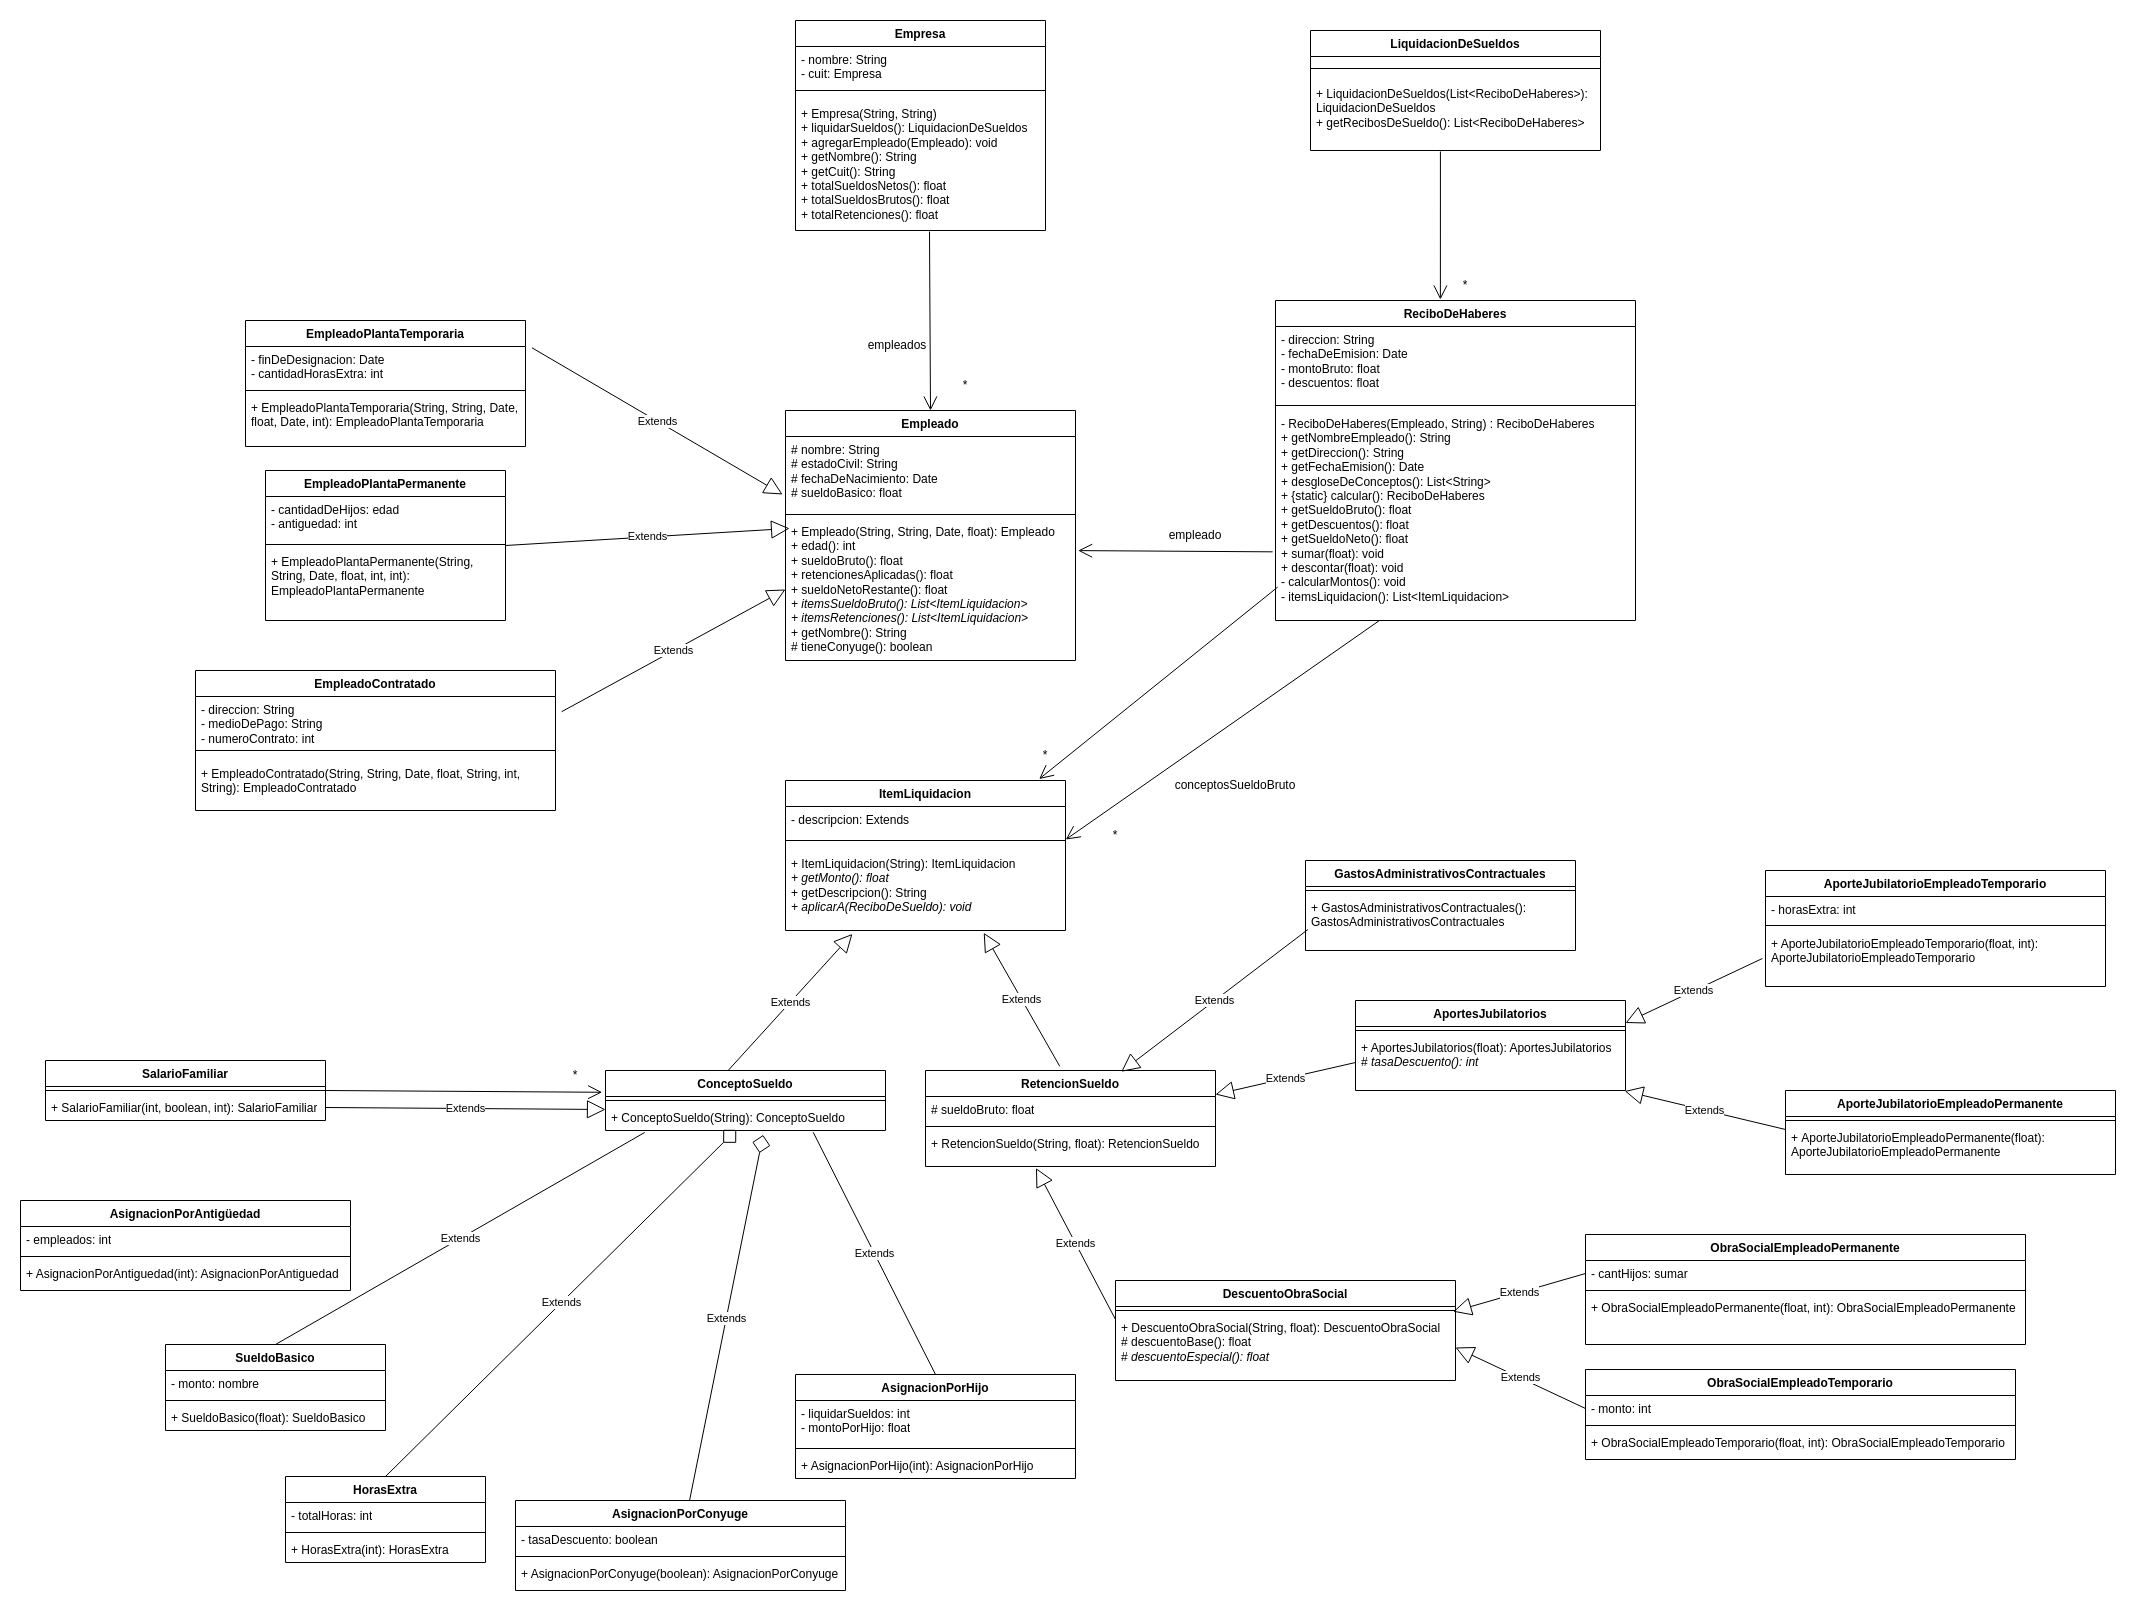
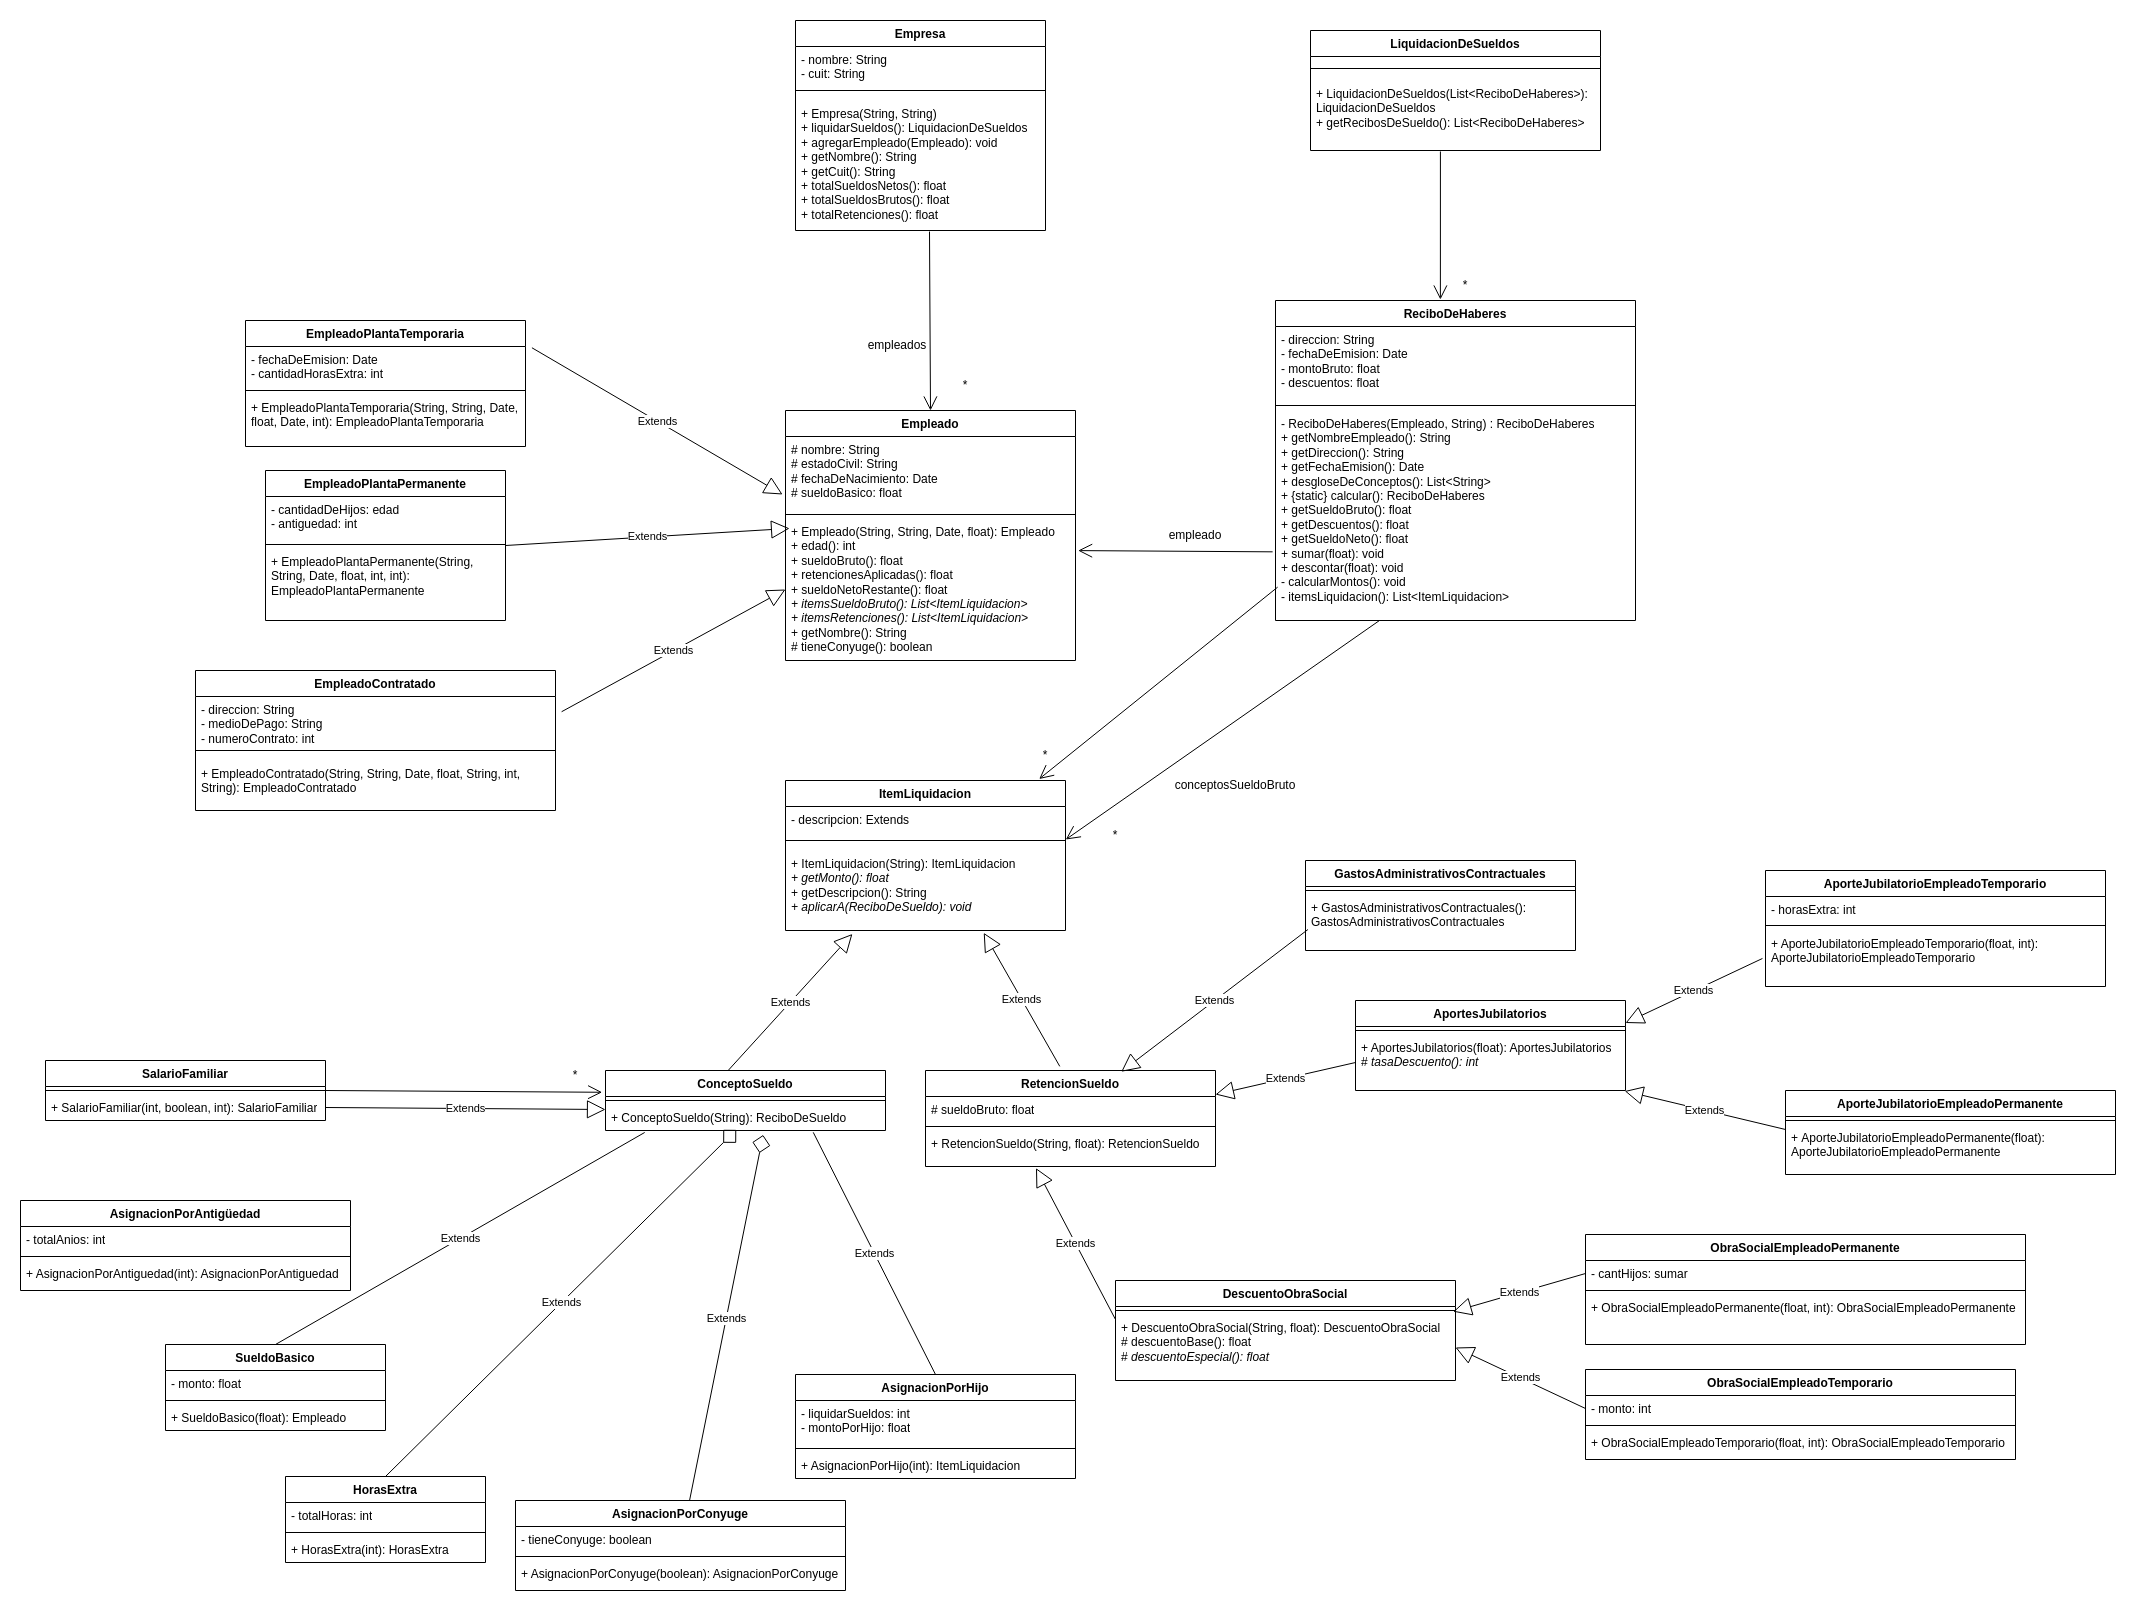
node "- nombre: String - cuit: Empresa": label "- nombre: String - cuit: Empresa" -> "- nombre: String - cuit: String"
node "- finDeDesignacion: Date - cantidadHorasExtra: int": label "- finDeDesignacion: Date - cantidadHorasExtra: int" -> "- fechaDeEmision: Date - cantidadHorasExtra: int"
node "+ ConceptoSueldo(String): ConceptoSueldo": label "+ ConceptoSueldo(String): ConceptoSueldo" -> "+ ConceptoSueldo(String): ReciboDeSueldo"
node "- empleados: int": label "- empleados: int" -> "- totalAnios: int"
node "- monto: nombre": label "- monto: nombre" -> "- monto: float"
node "+ SueldoBasico(float): SueldoBasico": label "+ SueldoBasico(float): SueldoBasico" -> "+ SueldoBasico(float): Empleado"
node "+ AsignacionPorHijo(int): AsignacionPorHijo": label "+ AsignacionPorHijo(int): AsignacionPorHijo" -> "+ AsignacionPorHijo(int): ItemLiquidacion"
node "- tasaDescuento: boolean": label "- tasaDescuento: boolean" -> "- tieneConyuge: boolean"
